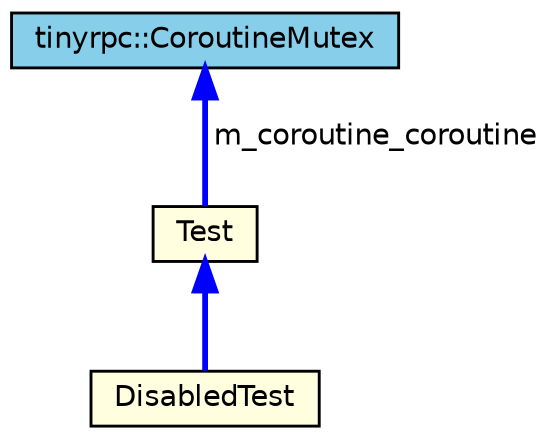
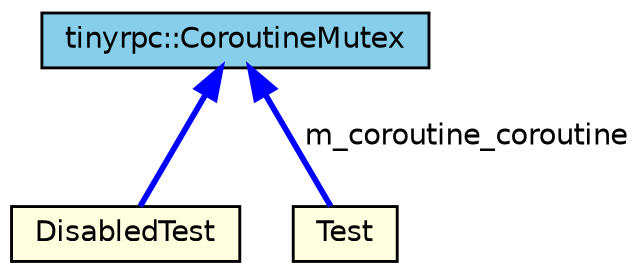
edge "DisabledTest" -> "Test": now "DisabledTest" -> "tinyrpc::CoroutineMutex"
